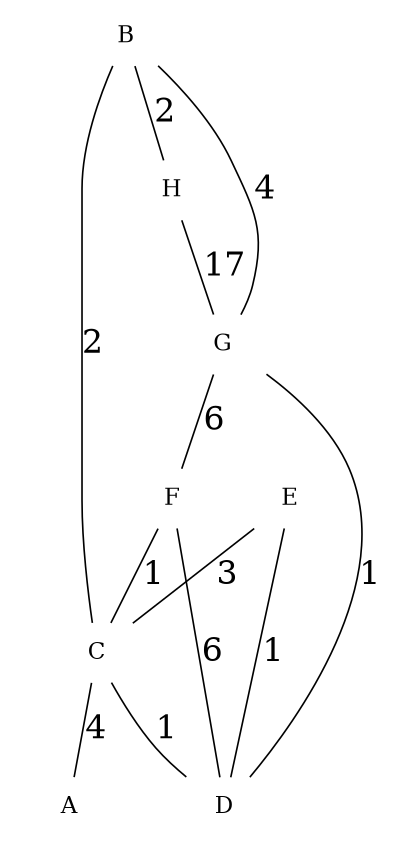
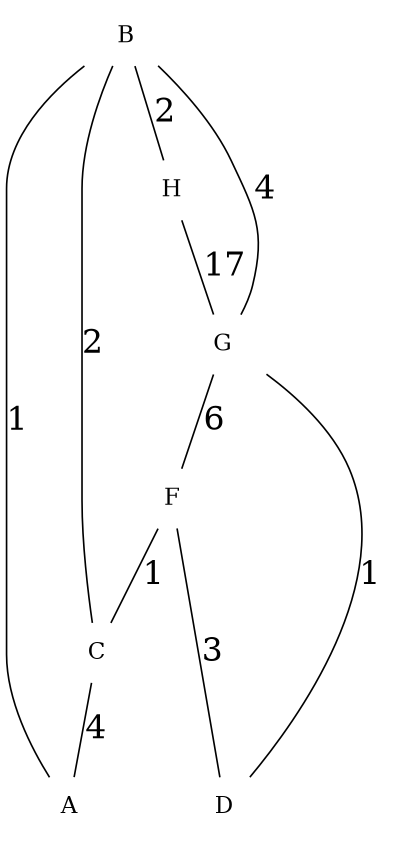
edge "B" -- "A": added, label "1"
node "E": removed
edge "F" -- "D": label "6" -> "3"
edge "C" -- "D": removed, label "1"
